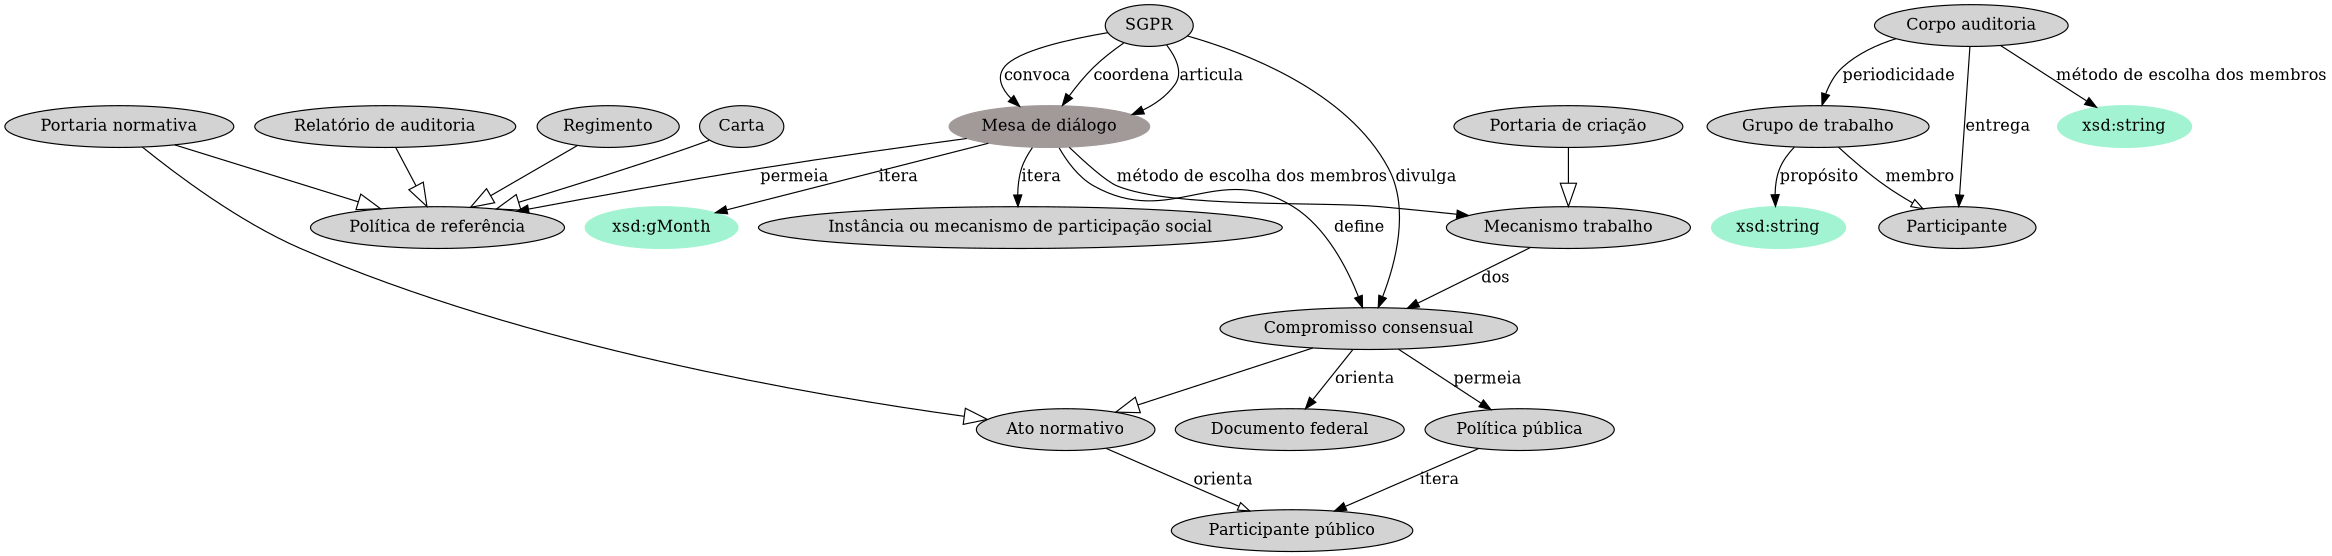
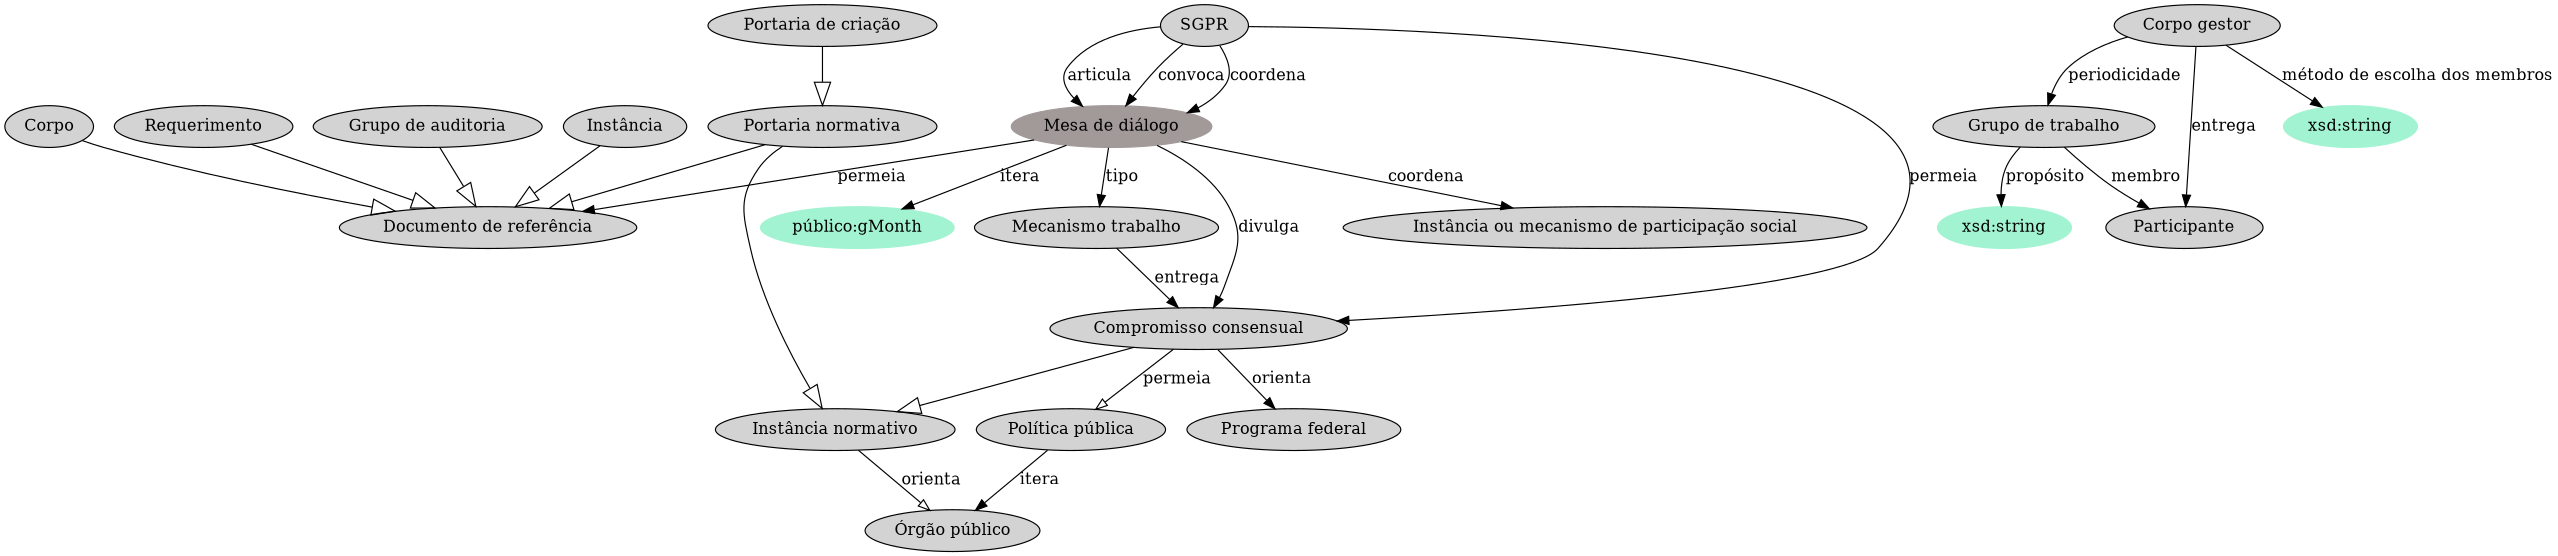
node "Corpo auditoria": label "Corpo auditoria" -> "Corpo gestor"
node "Requerimento": added
node "Relatório de auditoria": label "Relatório de auditoria" -> "Grupo de auditoria"
node "Regimento": label "Regimento" -> "Instância"
node "Carta": label "Carta" -> "Corpo"
edge "Portaria de criação" -> "Mecanismo trabalho": now "Portaria de criação" -> "Portaria normativa"
edge "Mesa de diálogo" -> "Instância ou mecanismo de participação social": label "itera" -> "coordena"
edge "Mesa de diálogo" -> "Mecanismo trabalho": label "método de escolha dos membros" -> "tipo"
edge "SGPR" -> "Compromisso consensual": label "divulga" -> "permeia"
edge "Grupo de trabalho" -> "Participante": arrowhead empty -> normal
node "Política de referência": label "Política de referência" -> "Documento de referência"
node "xsd:gMonth": label "xsd:gMonth" -> "público:gMonth"
edge "Mesa de diálogo" -> "Compromisso consensual": label "define" -> "divulga"
edge "Mecanismo trabalho" -> "Compromisso consensual": label "dos" -> "entrega"
edge "Compromisso consensual" -> "Política pública": arrowhead normal -> empty
node "Ato normativo": label "Ato normativo" -> "Instância normativo"
node "Documento federal": label "Documento federal" -> "Programa federal"
node "Participante público": label "Participante público" -> "Órgão público"
